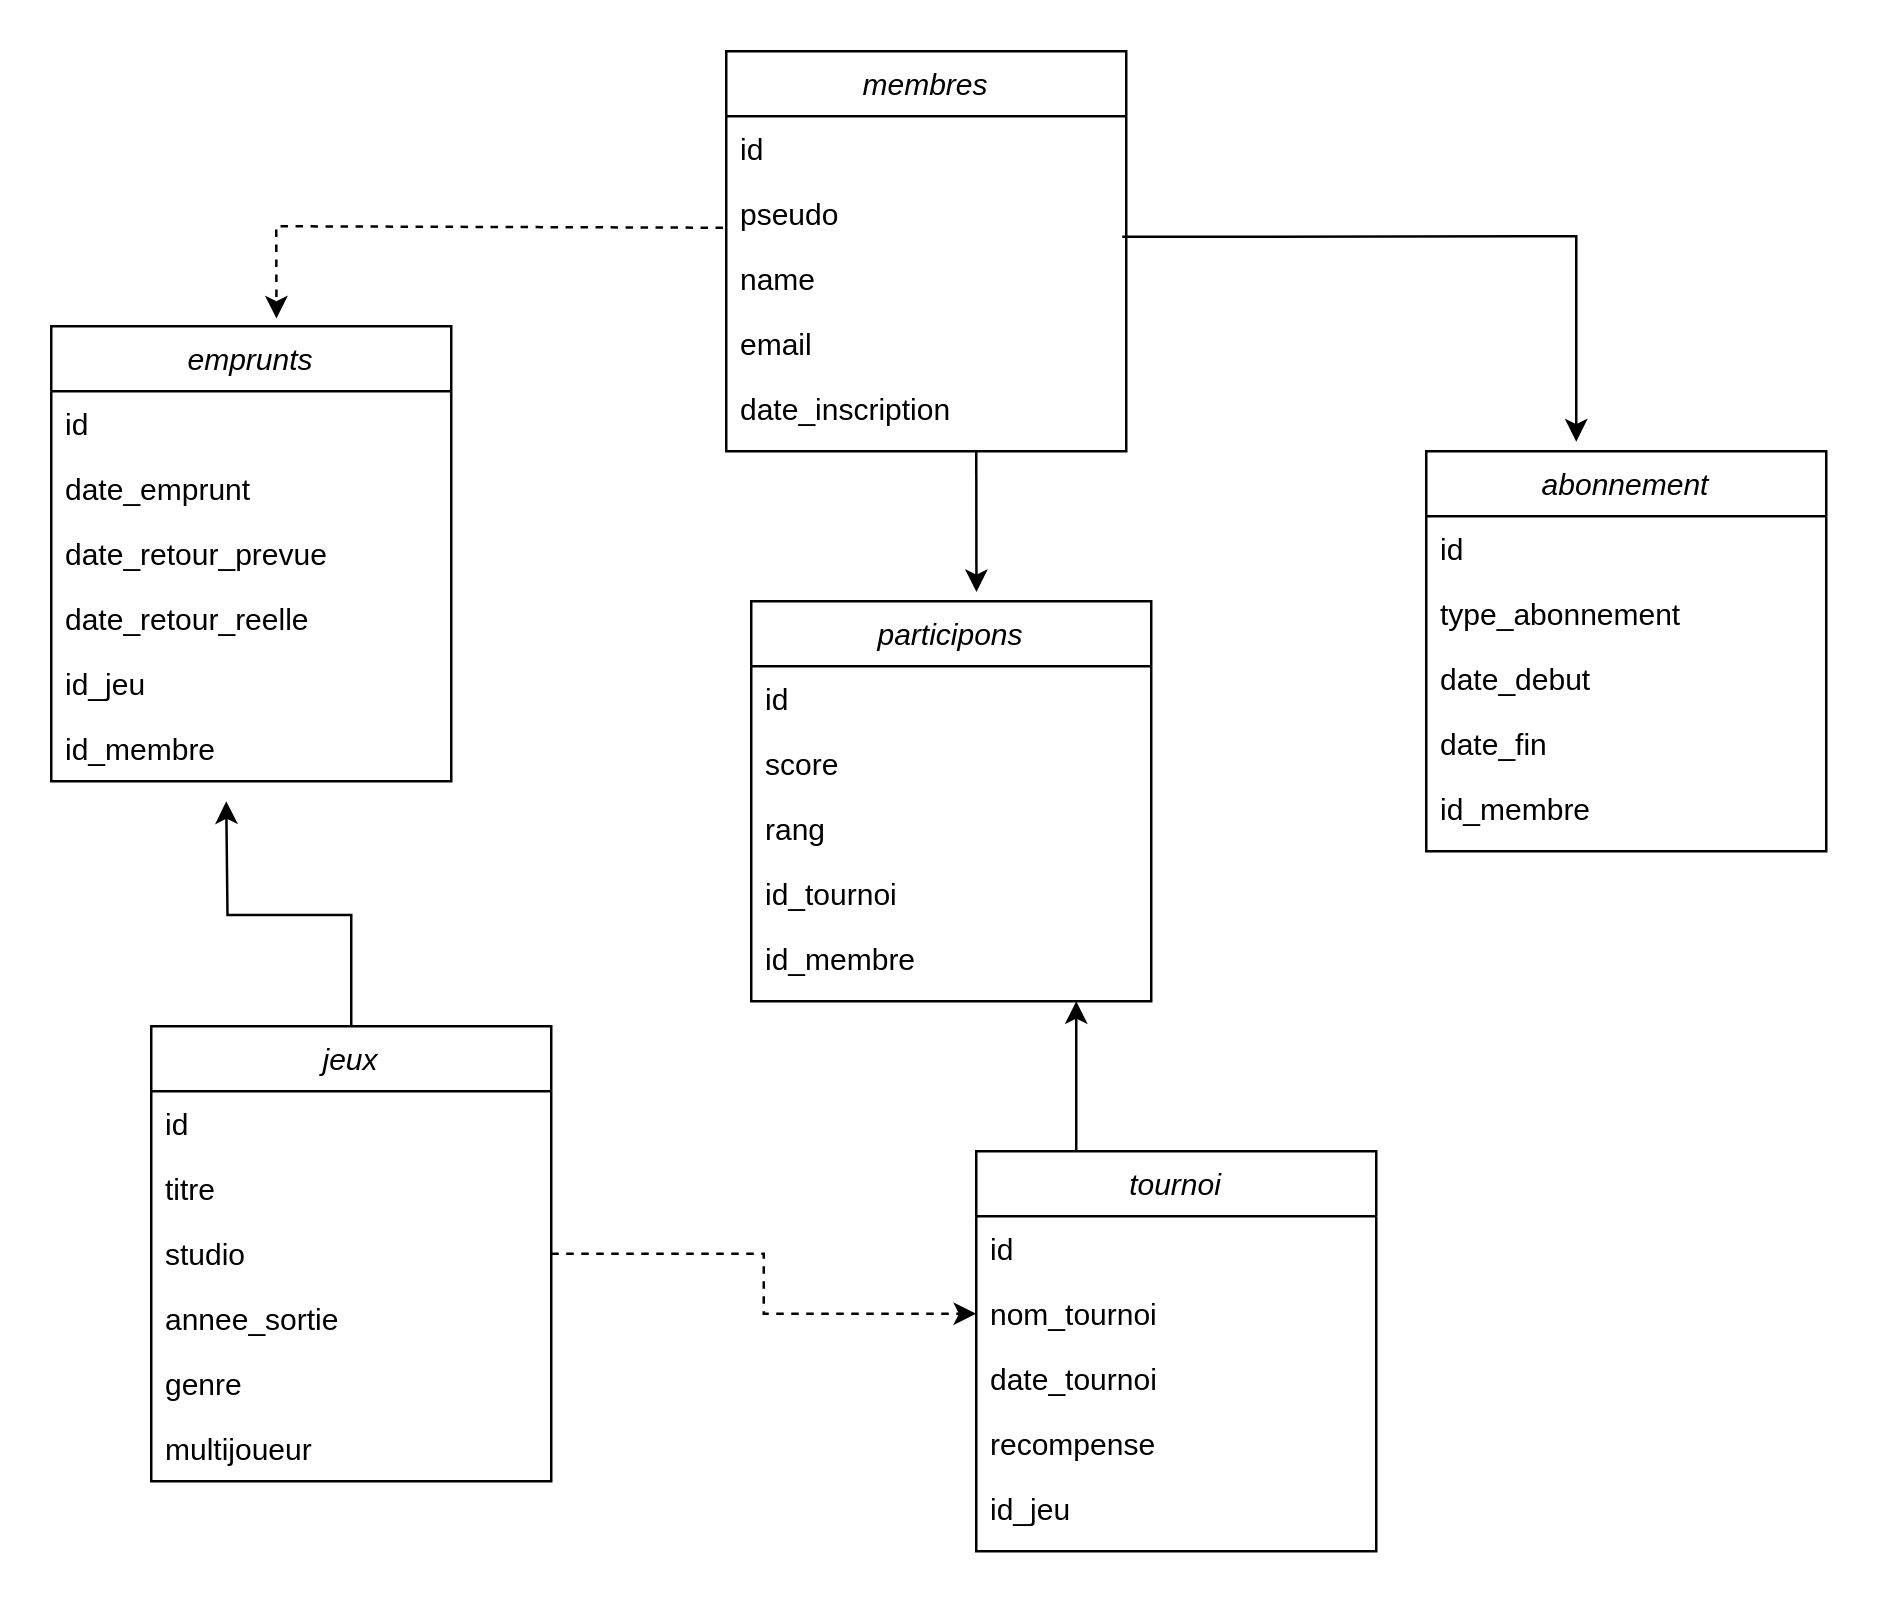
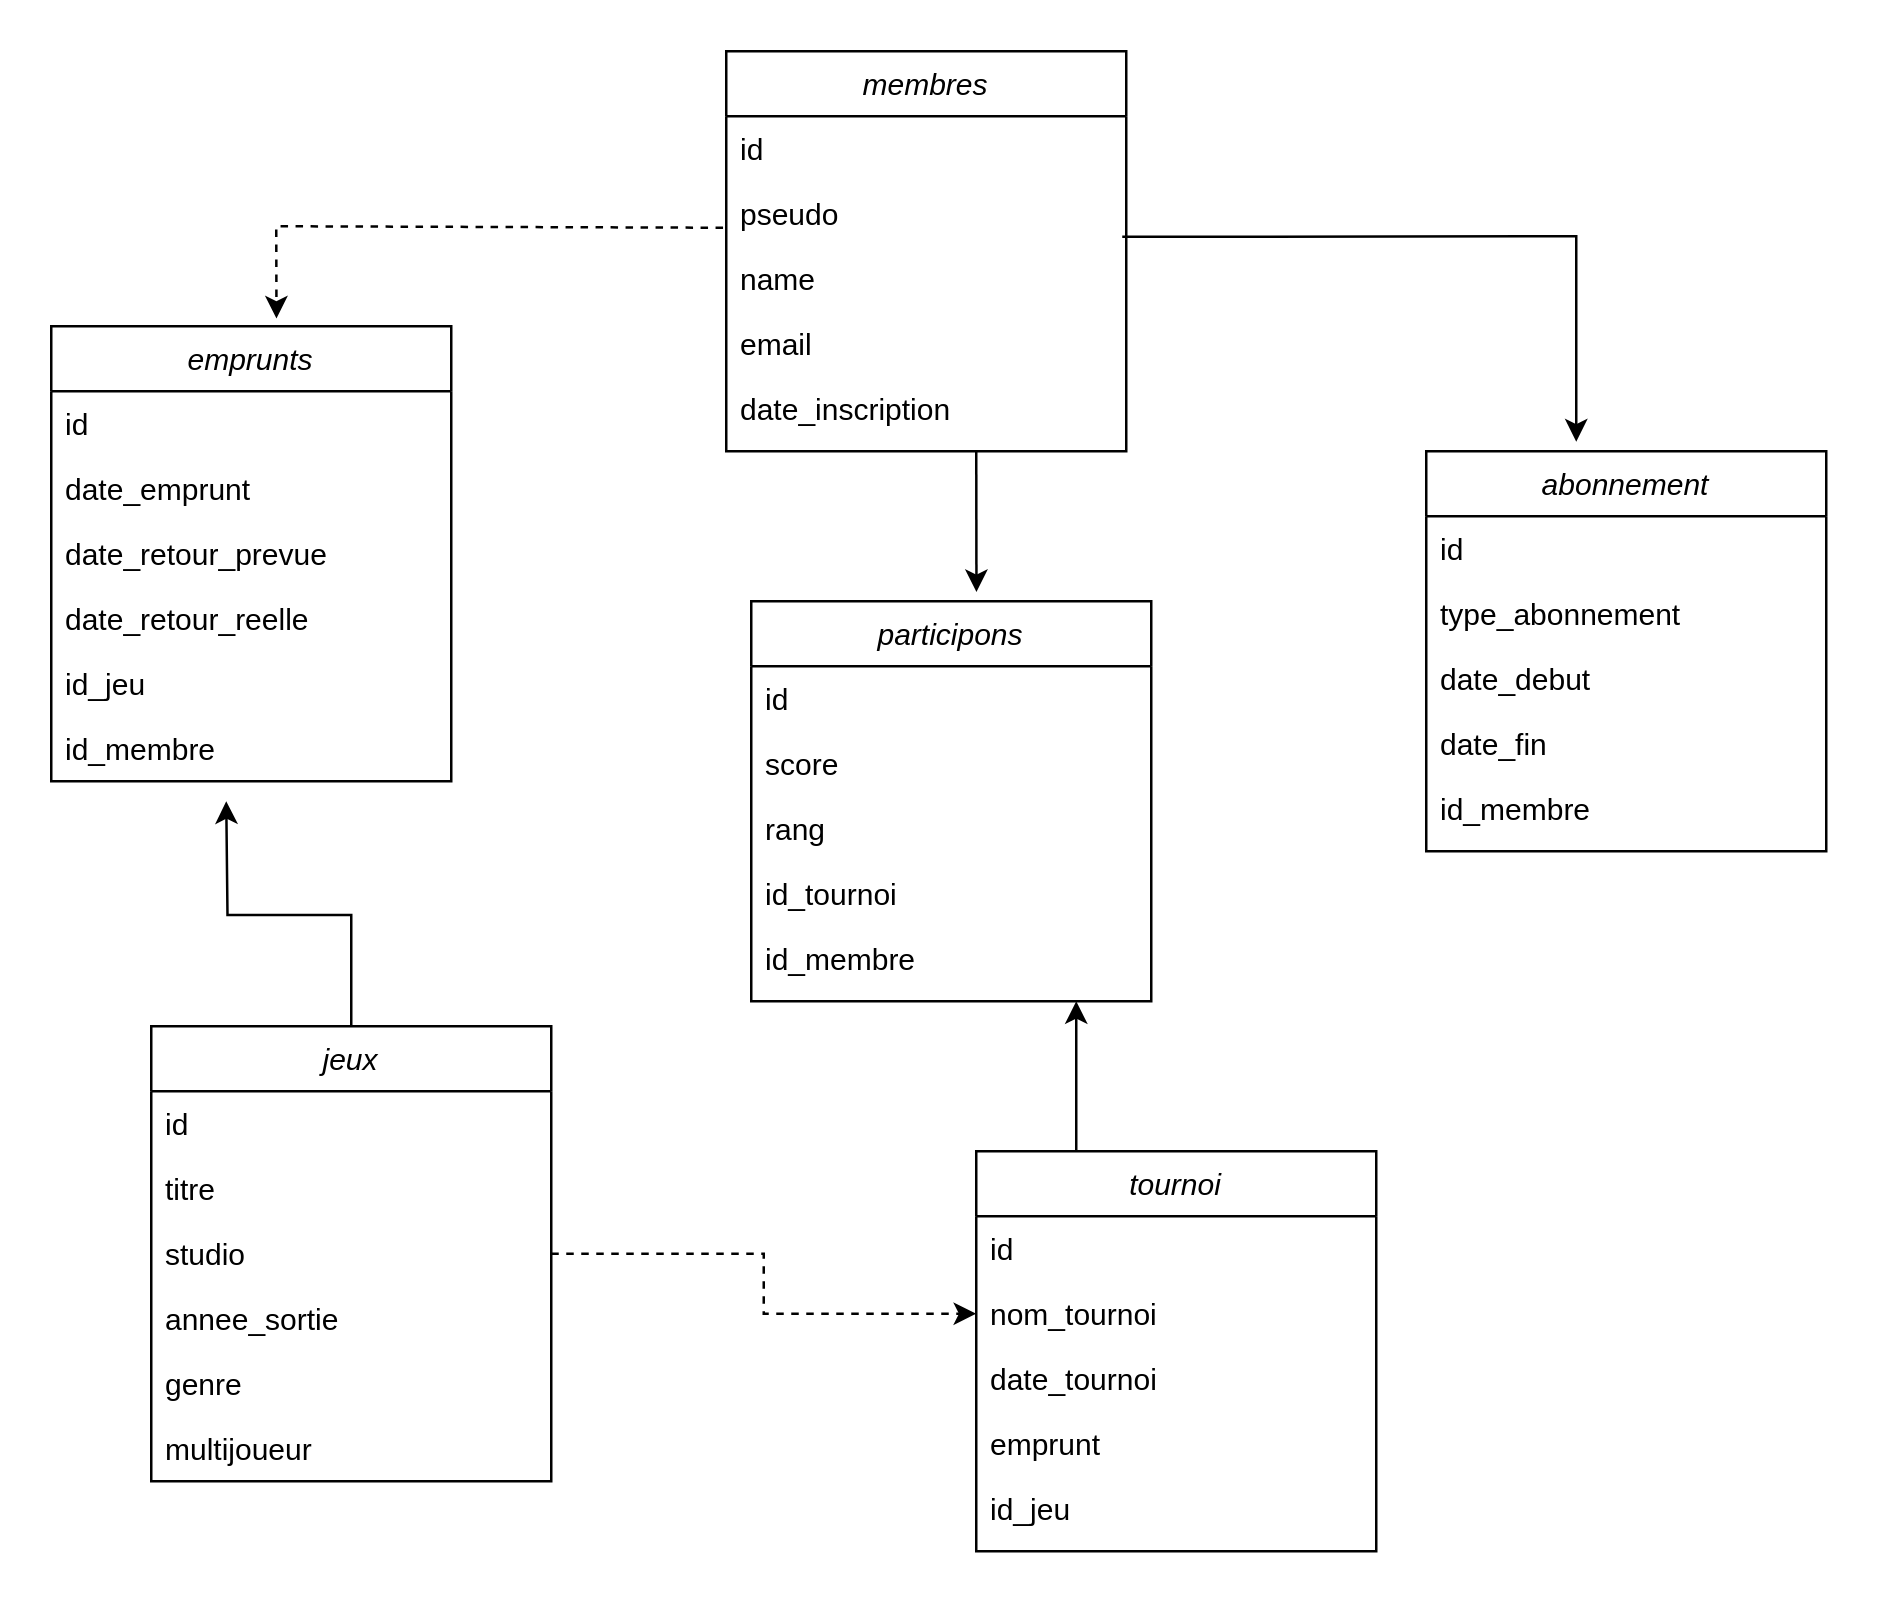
node "recompense": label "recompense" -> "emprunt"
